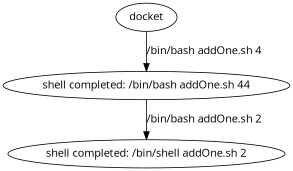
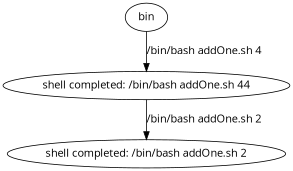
node "docket": label "docket" -> "bin"
node "shell completed: /bin/shell addOne.sh 2": label "shell completed: /bin/shell addOne.sh 2" -> "shell completed: /bin/bash addOne.sh 2"
